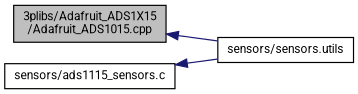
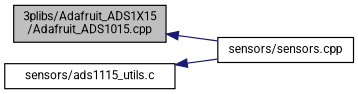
node "sensors/sensors.utils": label "sensors/sensors.utils" -> "sensors/sensors.cpp"
node "sensors/ads1115_sensors.c": label "sensors/ads1115_sensors.c" -> "sensors/ads1115_utils.c"
